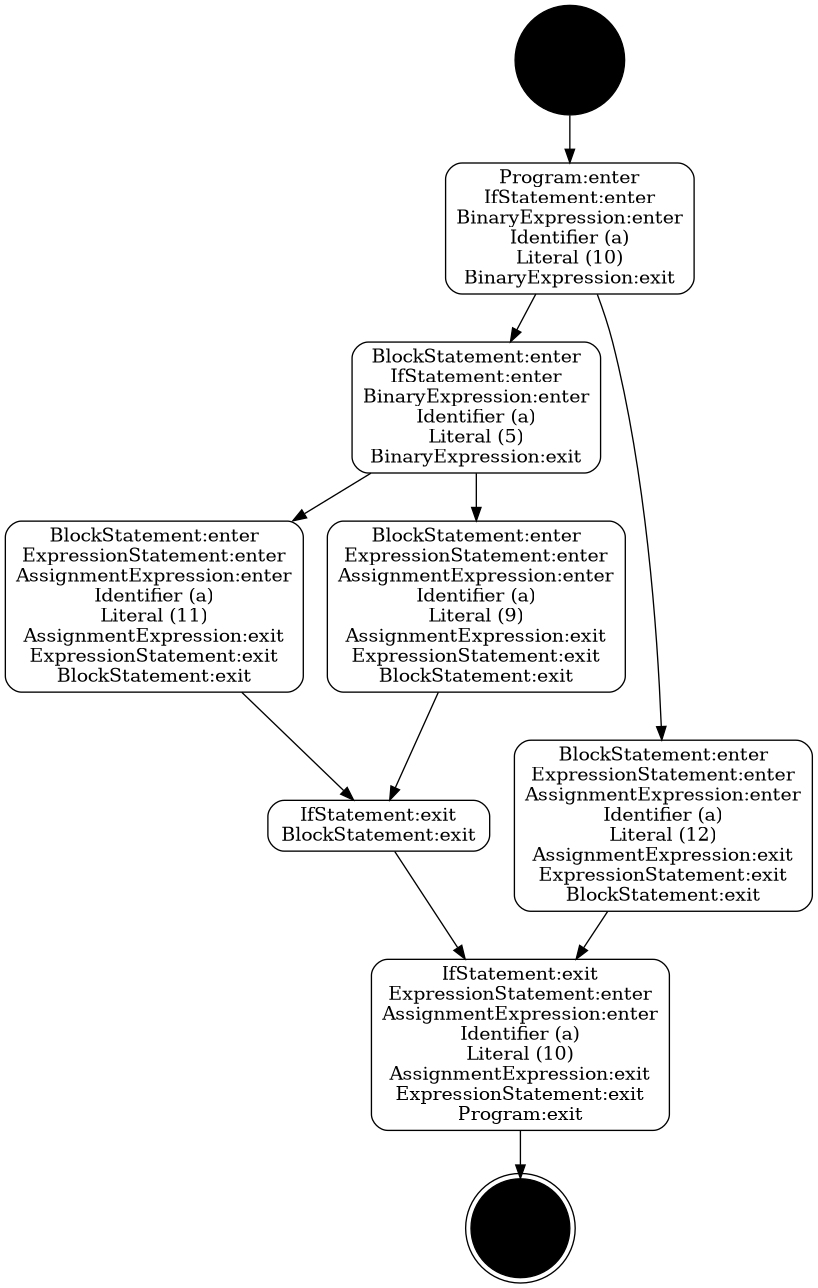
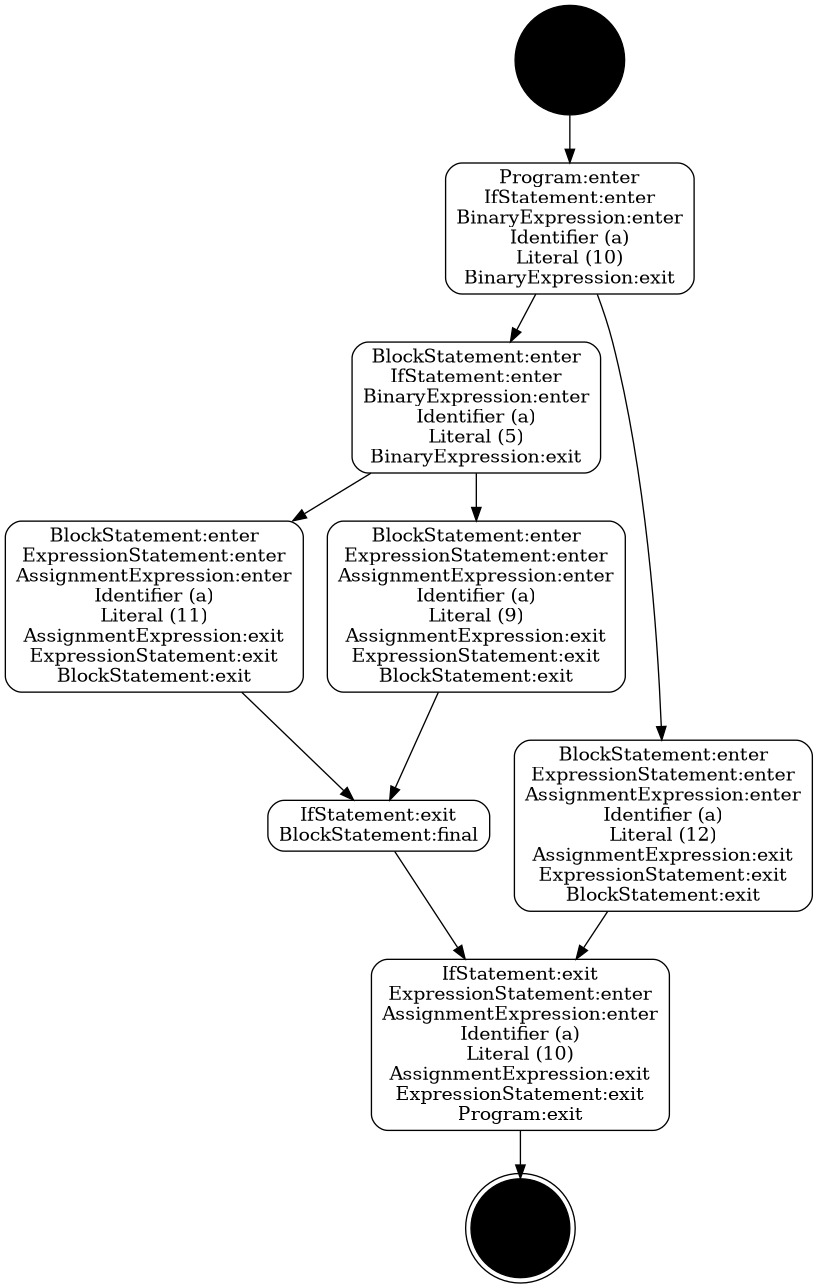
node "IfStatement:exit BlockStatement:exit": label "IfStatement:exit BlockStatement:exit" -> "IfStatement:exit BlockStatement:final"
